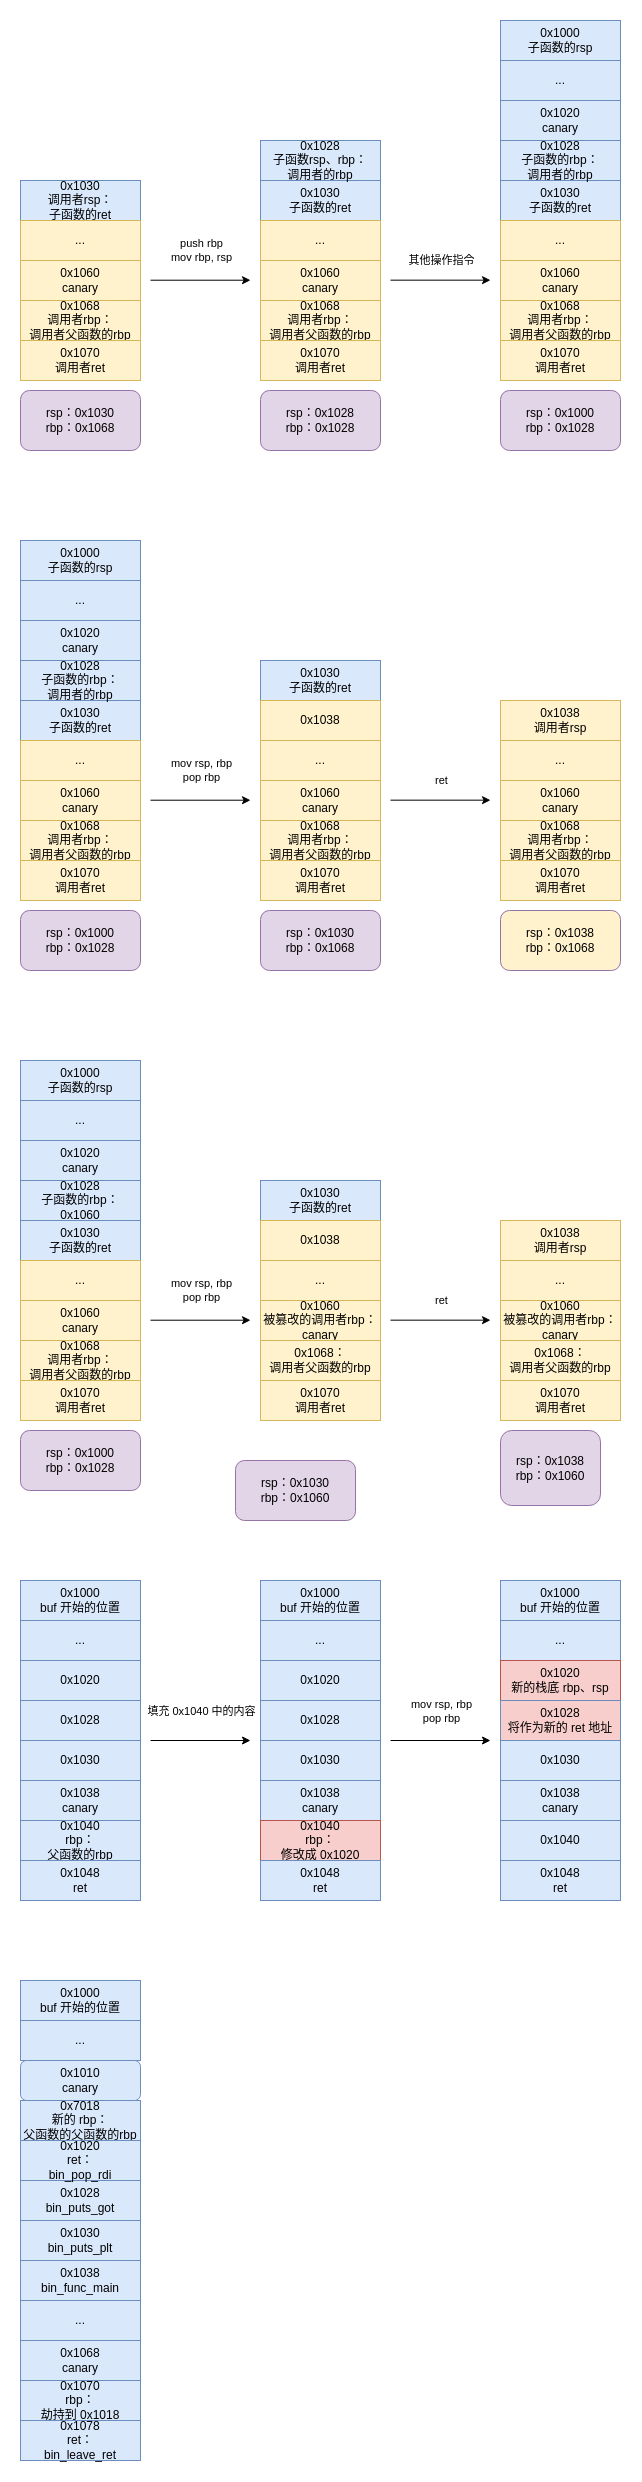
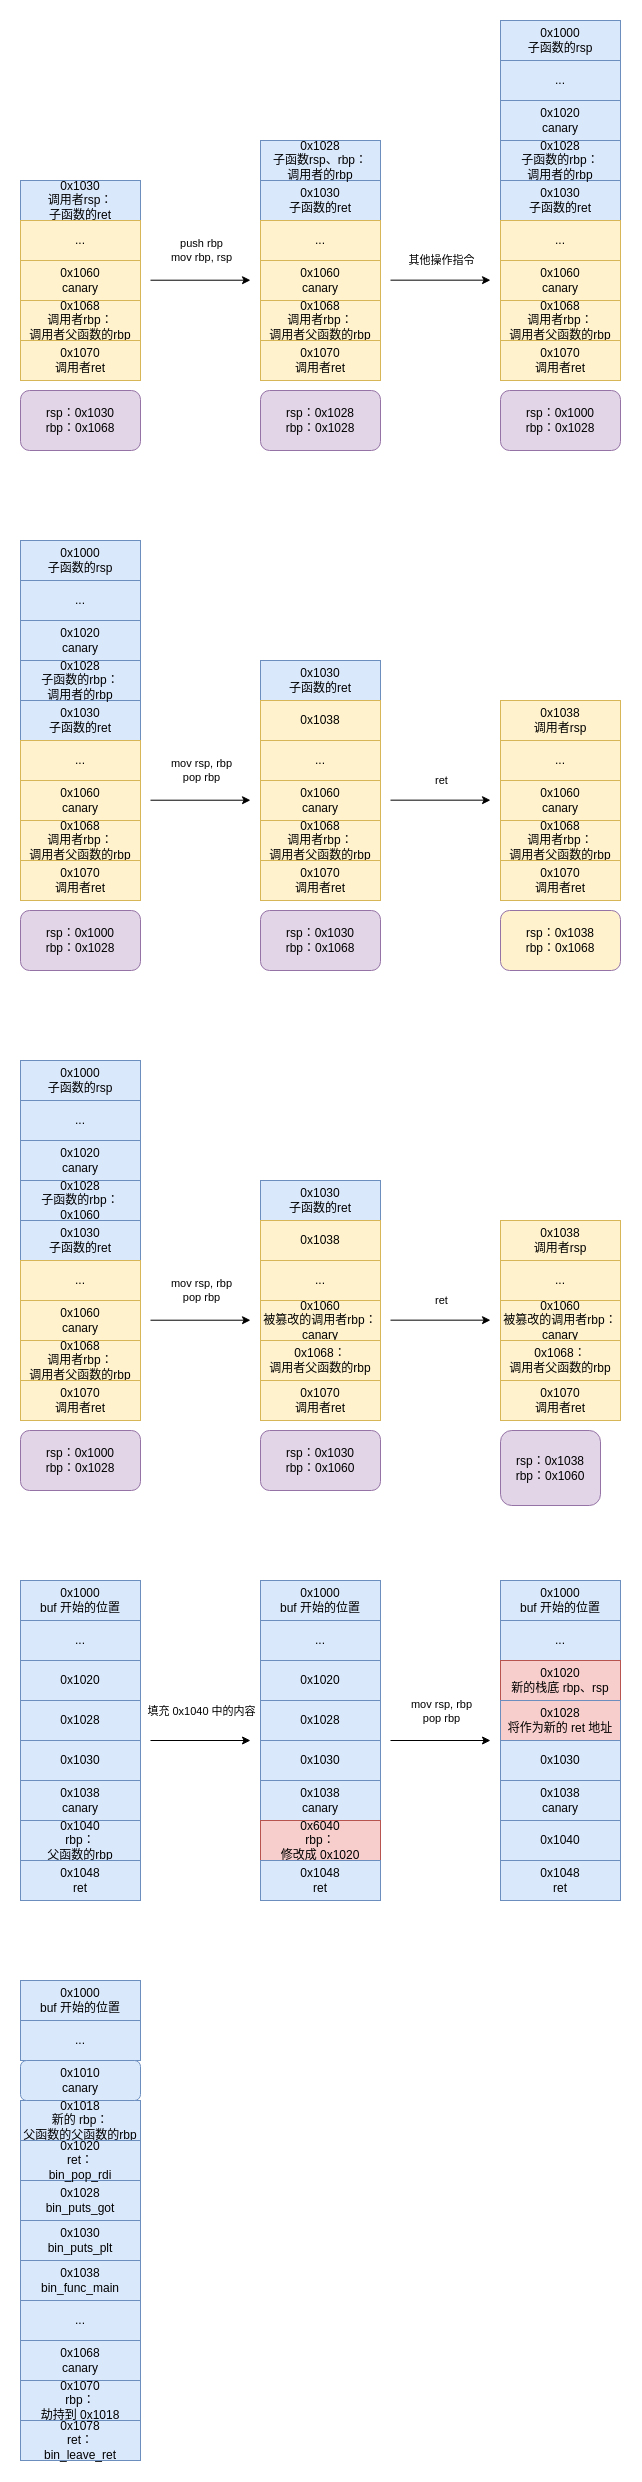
node "rsp：0x1030 rbp：0x1060": moved (296, 1491) -> (321, 1461)
node "0x1040 rbp： 修改成 0x1020": label "0x1040 rbp： 修改成 0x1020" -> "0x6040 rbp： 修改成 0x1020"
node "0x7018 新的 rbp： 父函数的父函数的rbp": label "0x7018 新的 rbp： 父函数的父函数的rbp" -> "0x1018 新的 rbp： 父函数的父函数的rbp"
